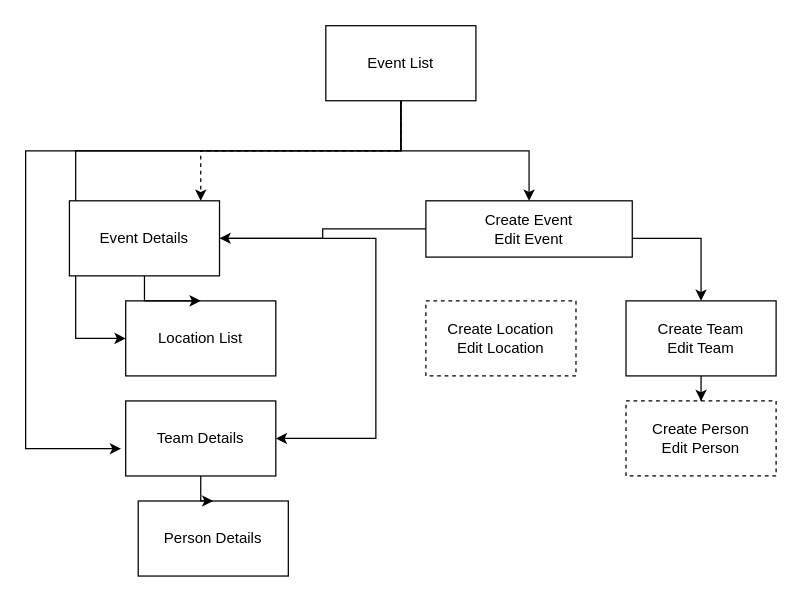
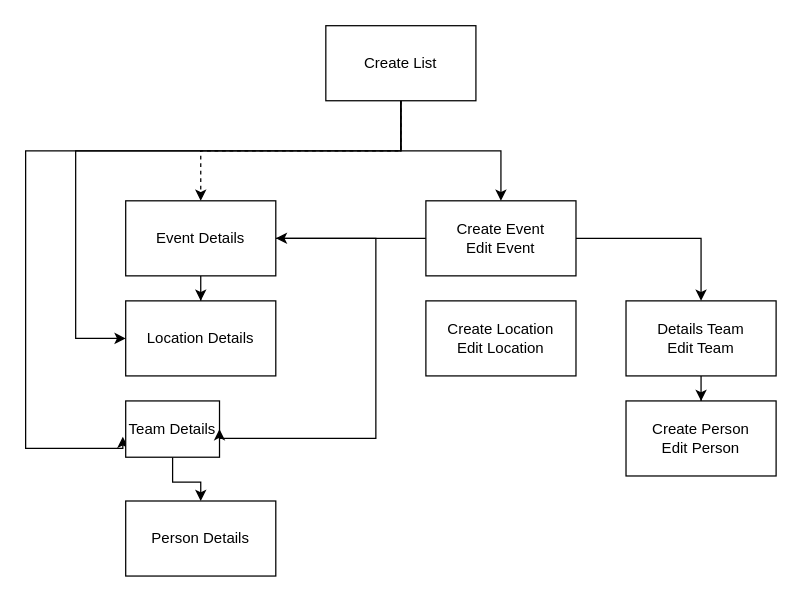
node "Event List": label "Event List" -> "Create List"
node "Create Event Edit Event": size 206x56 -> 150x75
node "Event Details": moved (144, 238) -> (201, 238)
node "Location List": label "Location List" -> "Location Details"
node "Create Location Edit Location": style dashed -> solid
node "Create Team Edit Team": label "Create Team Edit Team" -> "Details Team Edit Team"
node "Team Details": size 150x75 -> 94x56
node "Create Person Edit Person": style dashed -> solid
node "Person Details": moved (213, 538) -> (201, 538)
